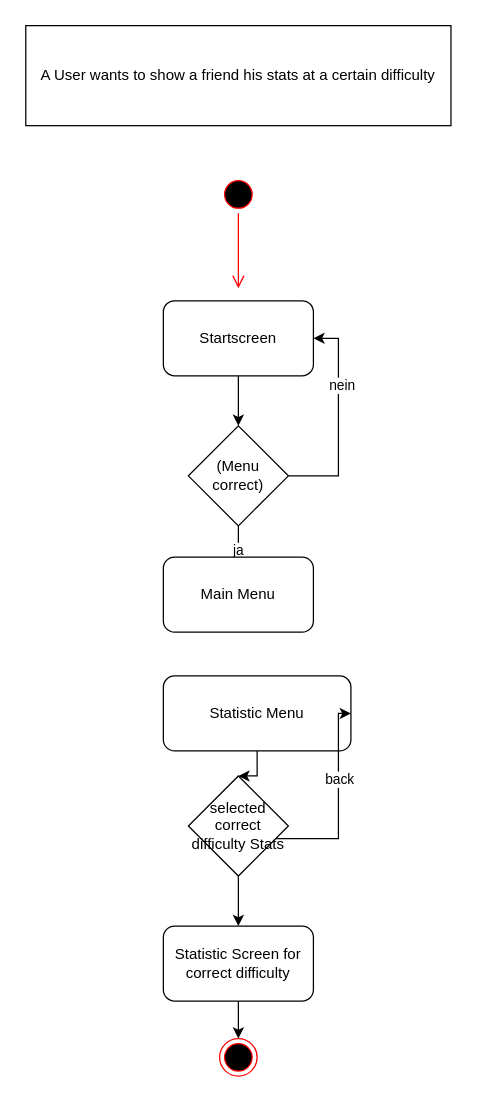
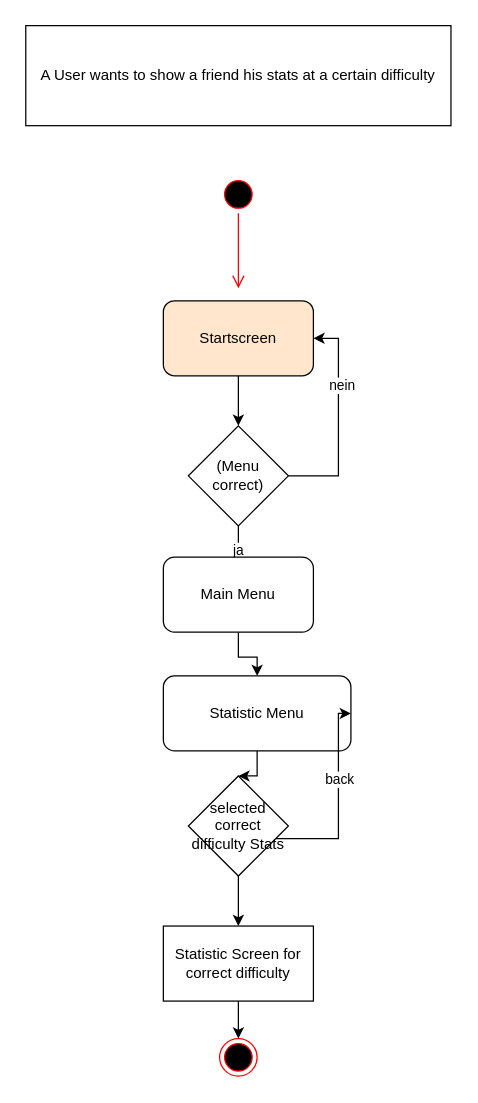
node "Startscreen": fillcolor #ffffff -> #ffe6cc
edge "Main Menu" -> "Statistic Menu": added
node "Statistic Screen for correct difficulty": shape rounded rectangle -> rectangle
